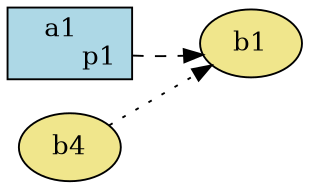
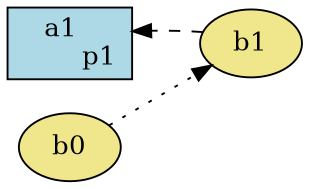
edge "a1 p1" -> "b1": reversed
node "b4": label "b4" -> "b0"
